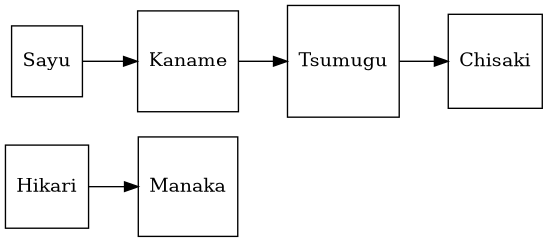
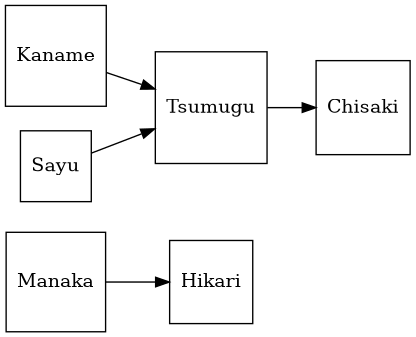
edge "Sayu" -> "Kaname": now "Sayu" -> "Tsumugu"
edge "Hikari" -> "Manaka": reversed
